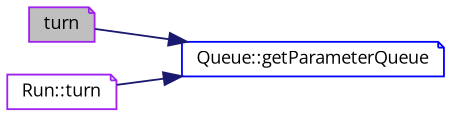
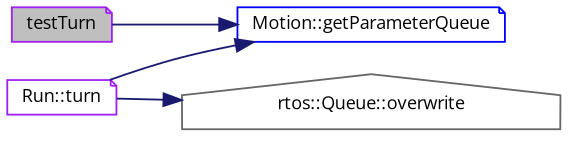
node "turn": label "turn" -> "testTurn"
node "Queue::getParameterQueue": label "Queue::getParameterQueue" -> "Motion::getParameterQueue"
node "rtos::Queue::overwrite": added
